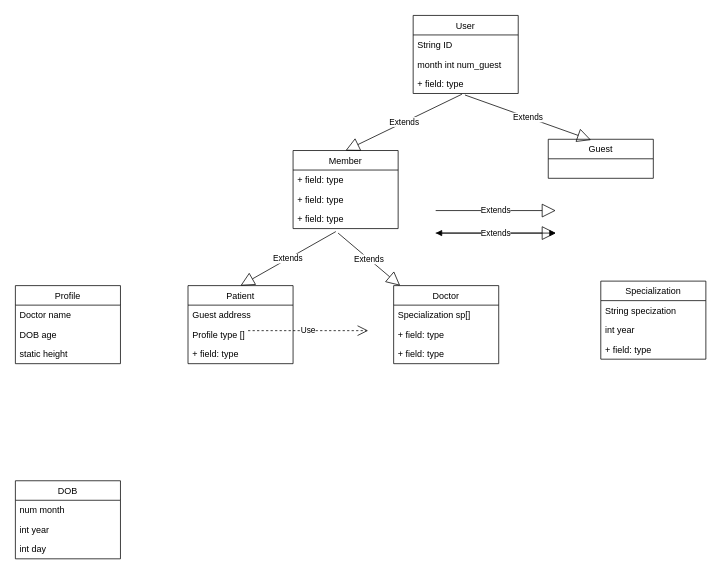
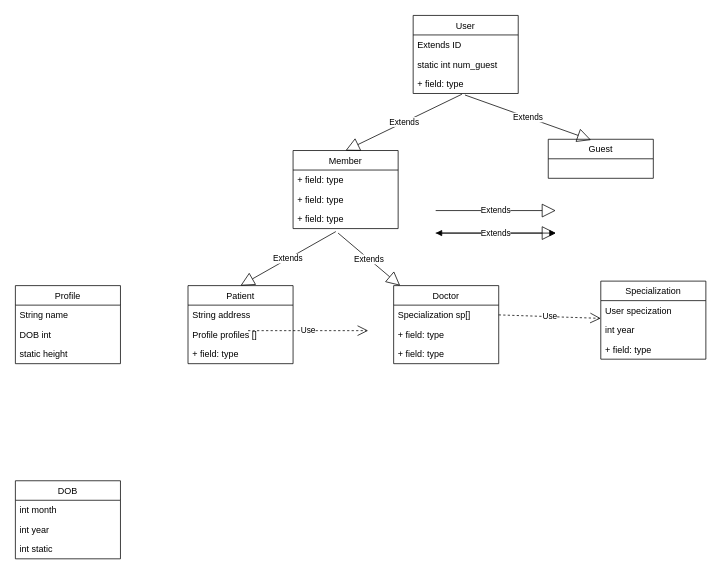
node "String ID": label "String ID" -> "Extends ID"
node "month int num_guest": label "month int num_guest" -> "static int num_guest"
node "String specization": label "String specization" -> "User specization"
node "Doctor name": label "Doctor name" -> "String name"
node "Guest address": label "Guest address" -> "String address"
edge "Specialization sp[]" -> "Specialization": added, label "Use"
node "DOB age": label "DOB age" -> "DOB int"
node "Profile type []": label "Profile type []" -> "Profile profiles []"
node "num month": label "num month" -> "int month"
node "int day": label "int day" -> "int static"
